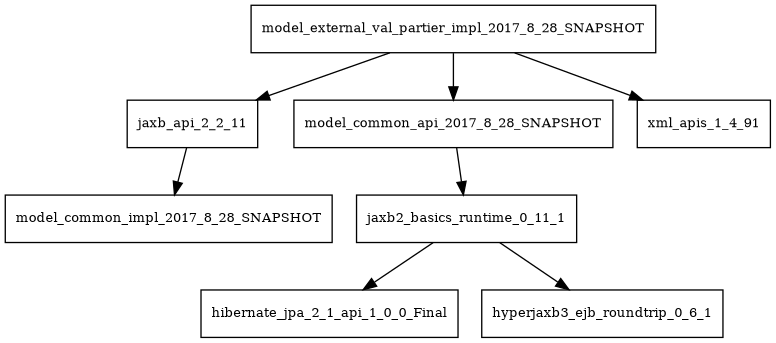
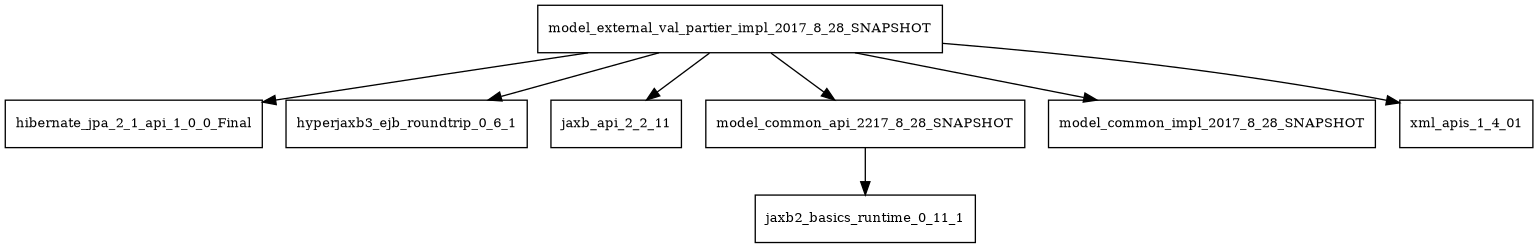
node "model_common_api_2017_8_28_SNAPSHOT": label "model_common_api_2017_8_28_SNAPSHOT" -> "model_common_api_2217_8_28_SNAPSHOT"
node "xml_apis_1_4_91": label "xml_apis_1_4_91" -> "xml_apis_1_4_01"
edge "jaxb_api_2_2_11" -> "model_common_impl_2017_8_28_SNAPSHOT": now "model_external_val_partier_impl_2017_8_28_SNAPSHOT" -> "model_common_impl_2017_8_28_SNAPSHOT"
edge "jaxb2_basics_runtime_0_11_1" -> "hibernate_jpa_2_1_api_1_0_0_Final": now "model_external_val_partier_impl_2017_8_28_SNAPSHOT" -> "hibernate_jpa_2_1_api_1_0_0_Final"
edge "jaxb2_basics_runtime_0_11_1" -> "hyperjaxb3_ejb_roundtrip_0_6_1": now "model_external_val_partier_impl_2017_8_28_SNAPSHOT" -> "hyperjaxb3_ejb_roundtrip_0_6_1"
